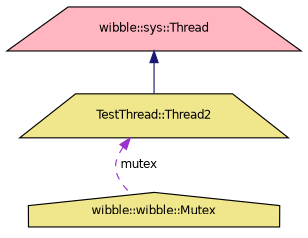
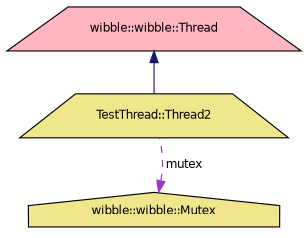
node "wibble::sys::Thread": label "wibble::sys::Thread" -> "wibble::wibble::Thread"
edge "wibble::wibble::Mutex" -> "TestThread::Thread2": reversed
